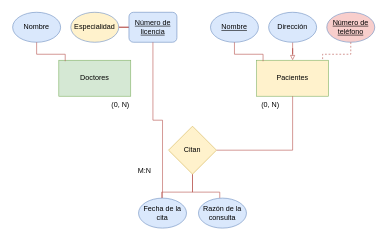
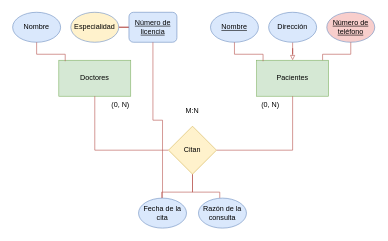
edge "Número de teléfono" -- "Pacientes": style dashed -> solid
node "Pacientes": fillcolor #fff2cc -> #d5e8d4
edge "Doctores" -- "Citan": added
node "M:N": moved (144, 171) -> (192, 111)
